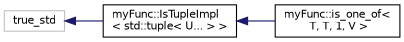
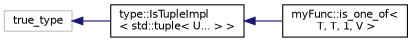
node "true_std": label "true_std" -> "true_type"
node "myFunc::IsTupleImpl < std::tuple< U... > >": label "myFunc::IsTupleImpl < std::tuple< U... > >" -> "type::IsTupleImpl < std::tuple< U... > >"
